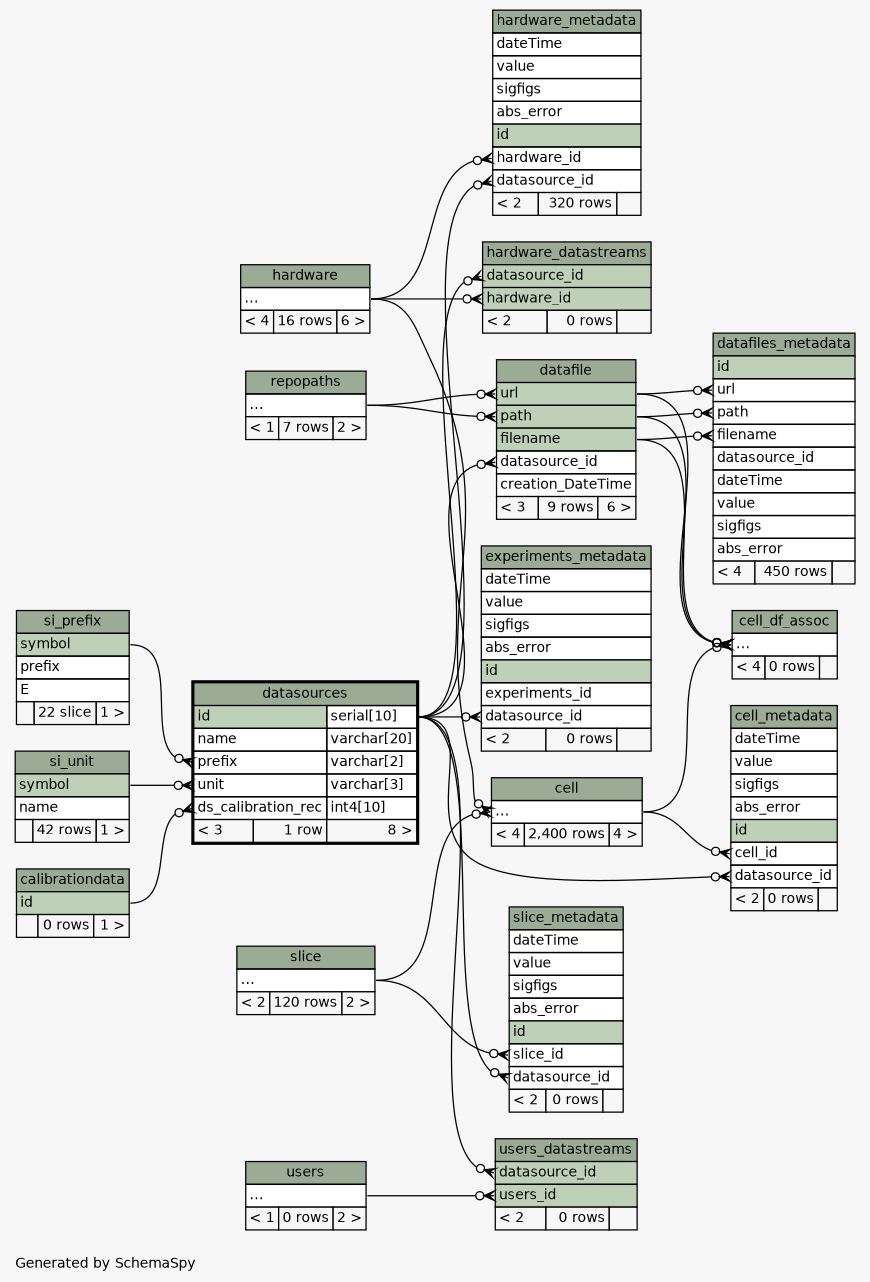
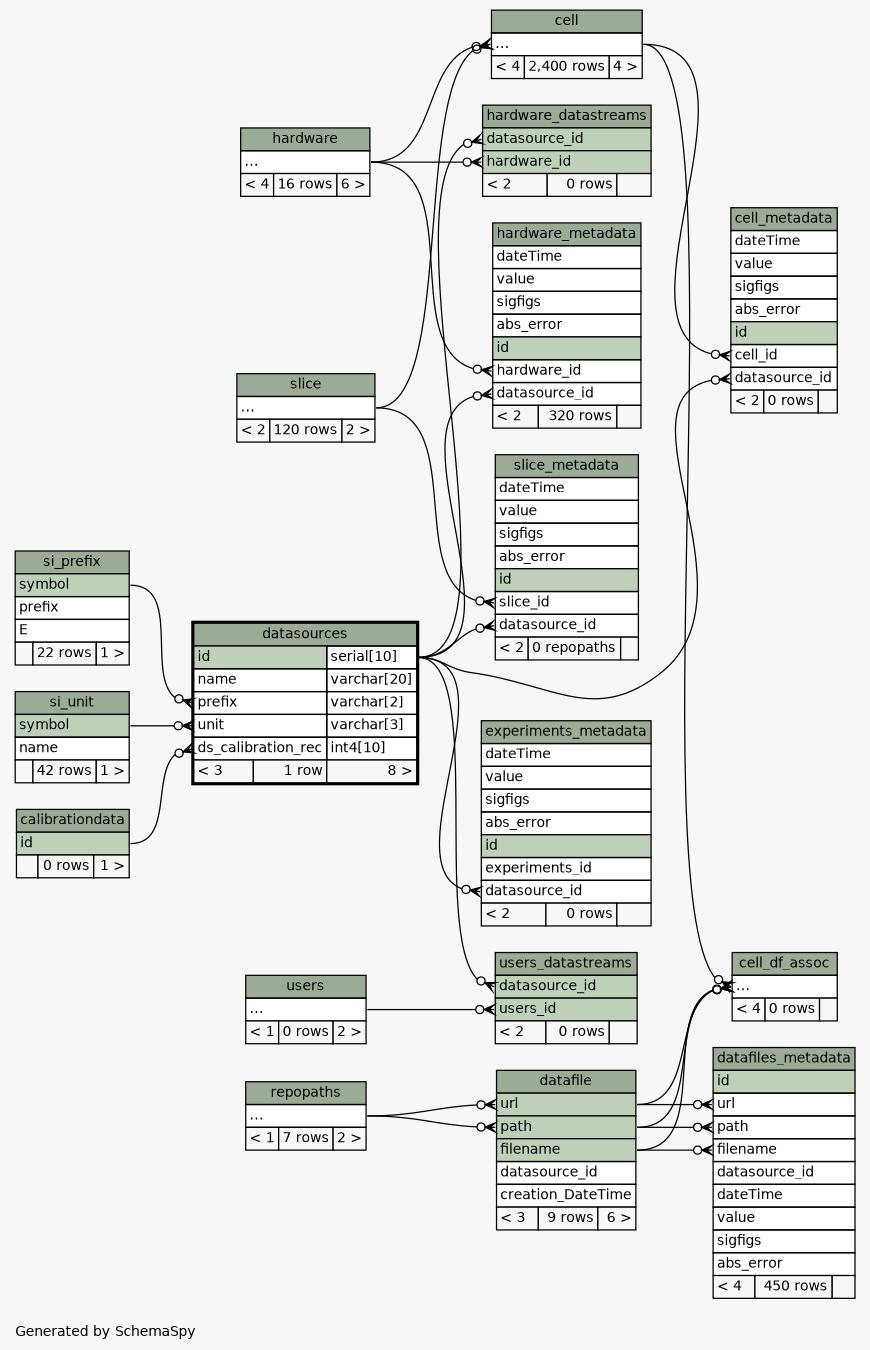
edge "datasources" -> "datafile": removed
node "si_prefix": text "22 slice" -> "22 rows"
node "slice_metadata": text "0 rows" -> "0 repopaths"
